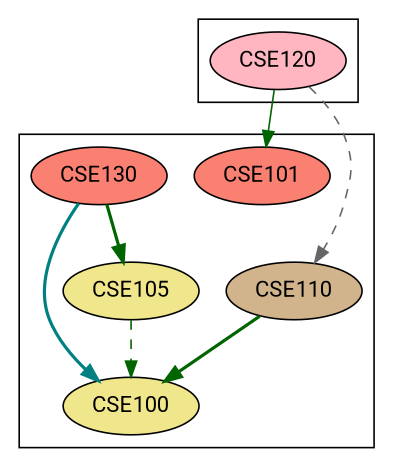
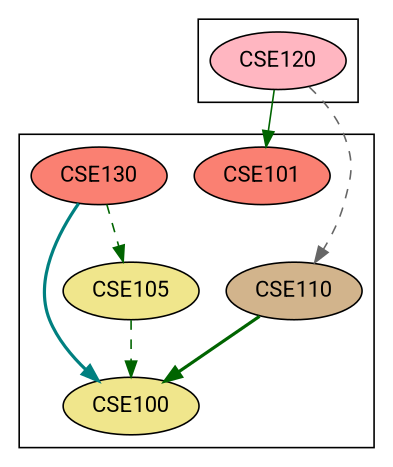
edge "CSE130" -> "CSE105": style bold -> dashed
